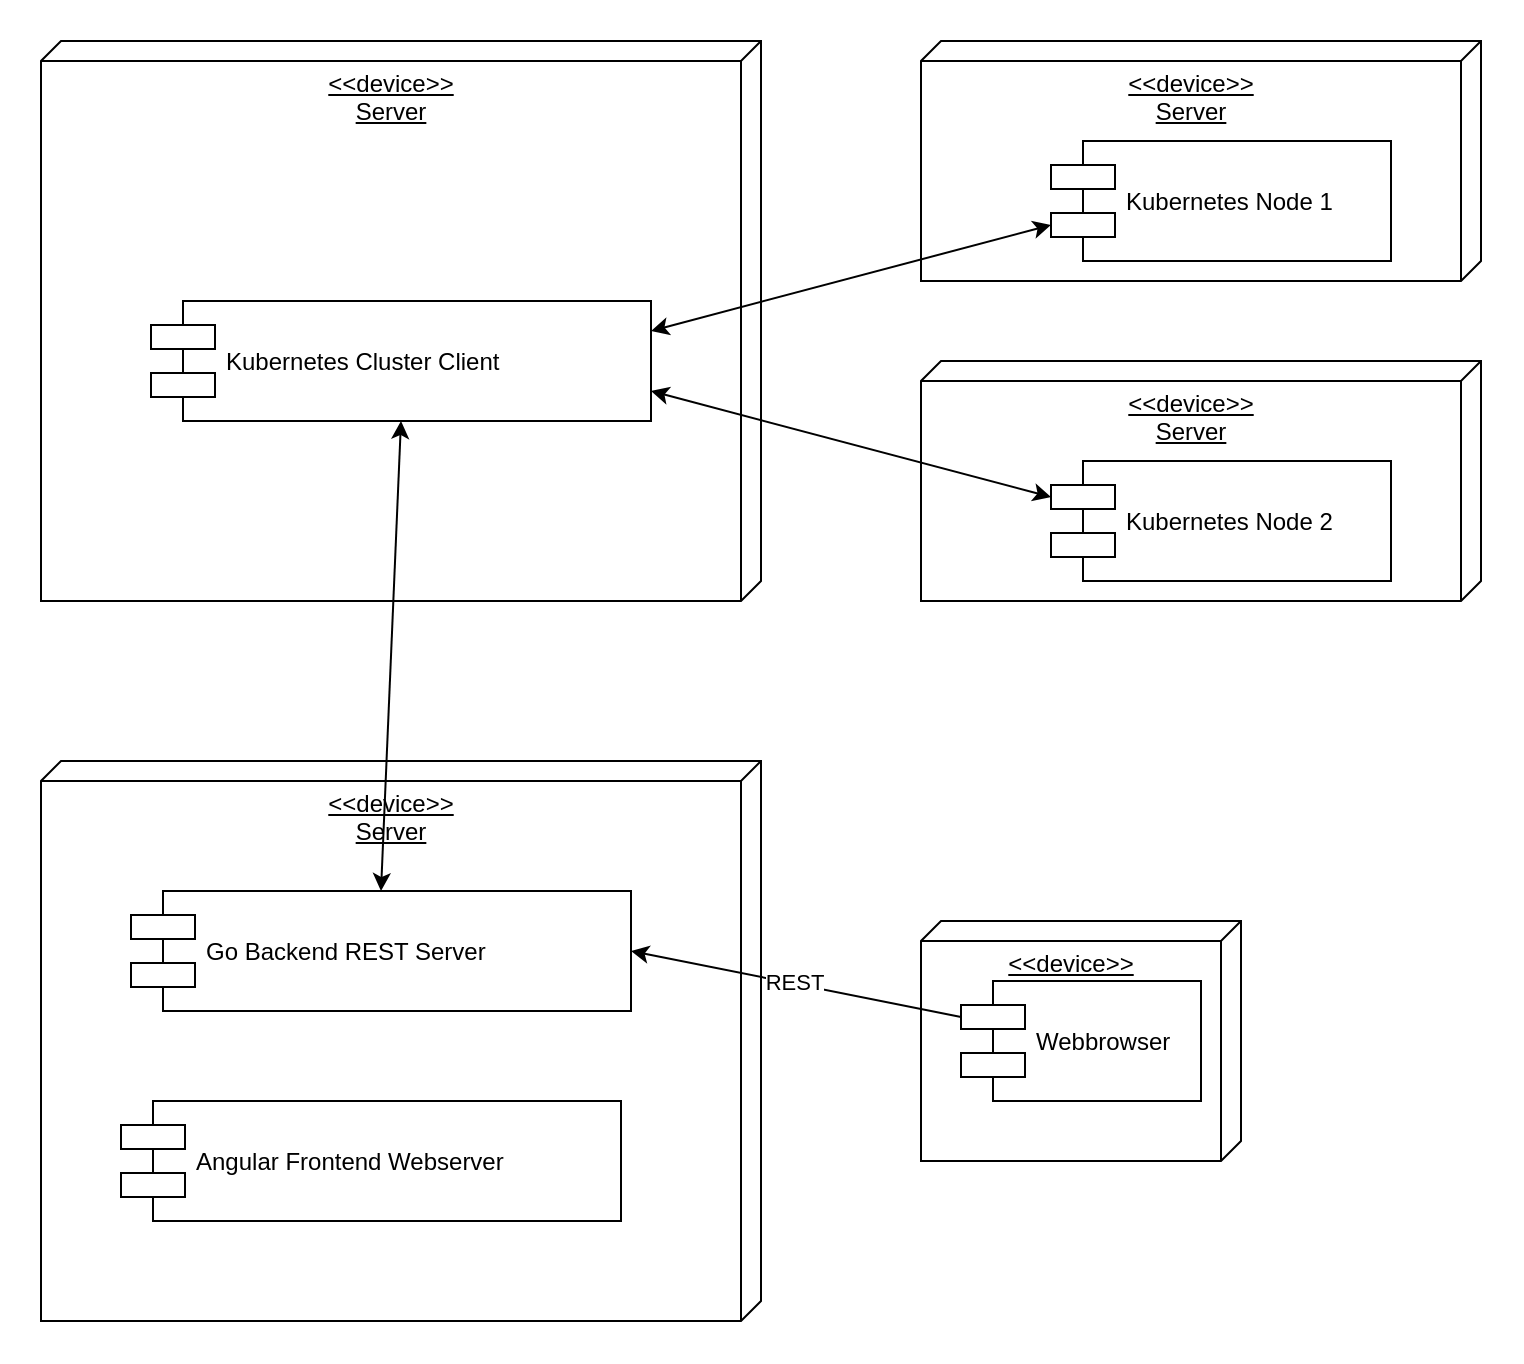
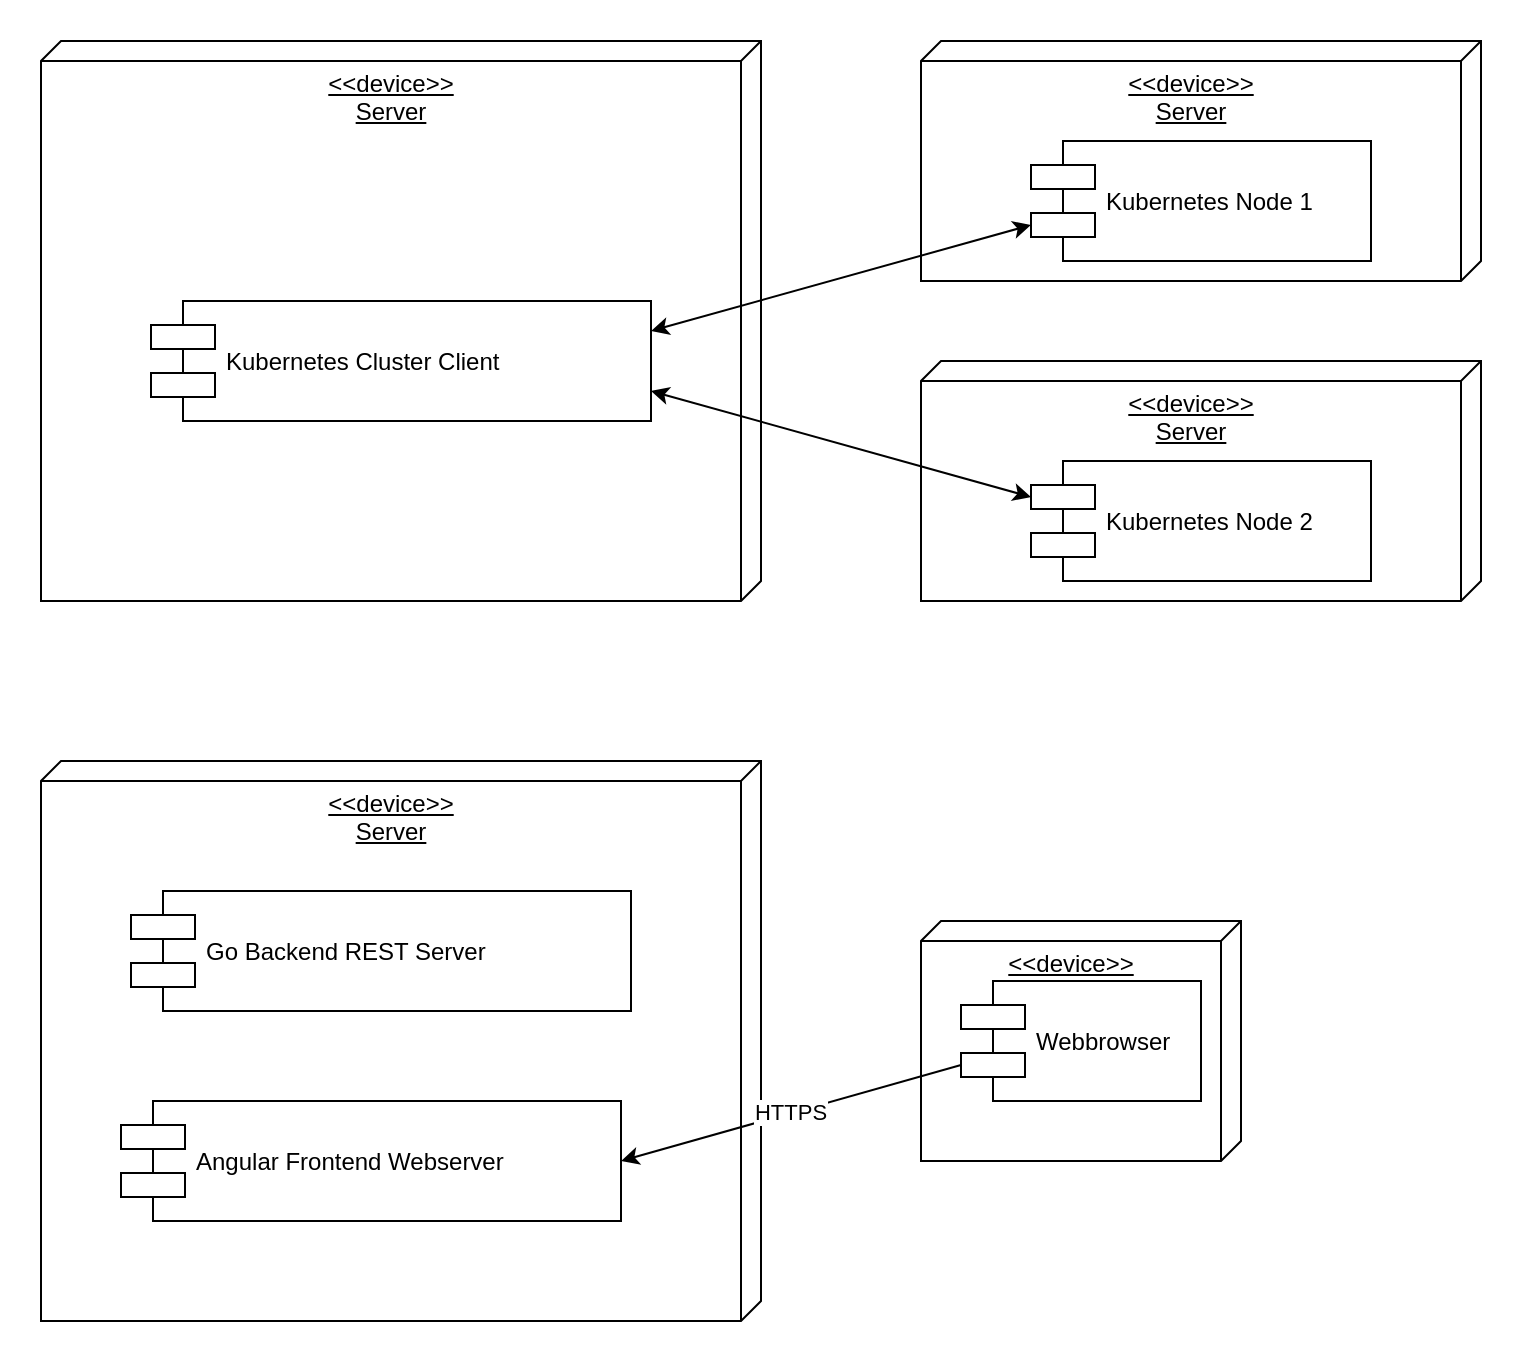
node "Kubernetes Node 1": moved (1221, 201) -> (1201, 201)
node "Kubernetes Node 2": moved (1221, 521) -> (1201, 521)
edge "Kubernetes Cluster Client" -- "Go Backend REST Server": removed
node "<<device>> Frontend": label "<<device>> Frontend" -> "<<device>> Client"
edge "Webbrowser" -> "Go Backend REST Server": removed, label "REST"
edge "Webbrowser" -> "Angular Frontend Webserver": added, label "HTTPS"
